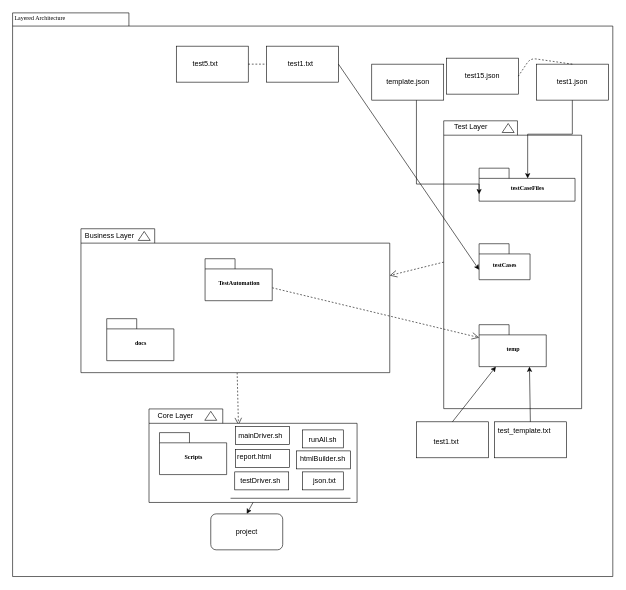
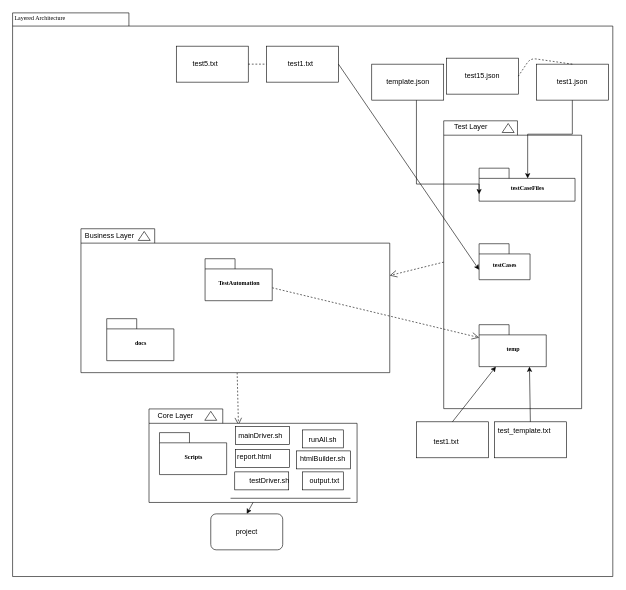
node "testDriver.sh": moved (260, 481) -> (269, 481)
node "json.txt": label "json.txt" -> "output.txt"
